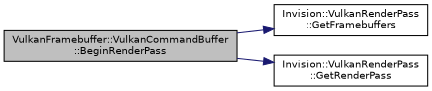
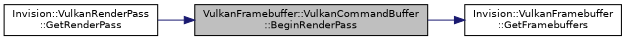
node "Invision::VulkanRenderPass ::GetFramebuffers": label "Invision::VulkanRenderPass ::GetFramebuffers" -> "Invision::VulkanFramebuffer ::GetFramebuffers"
edge "VulkanFramebuffer::VulkanCommandBuffer ::BeginRenderPass" -> "Invision::VulkanRenderPass ::GetRenderPass": reversed
